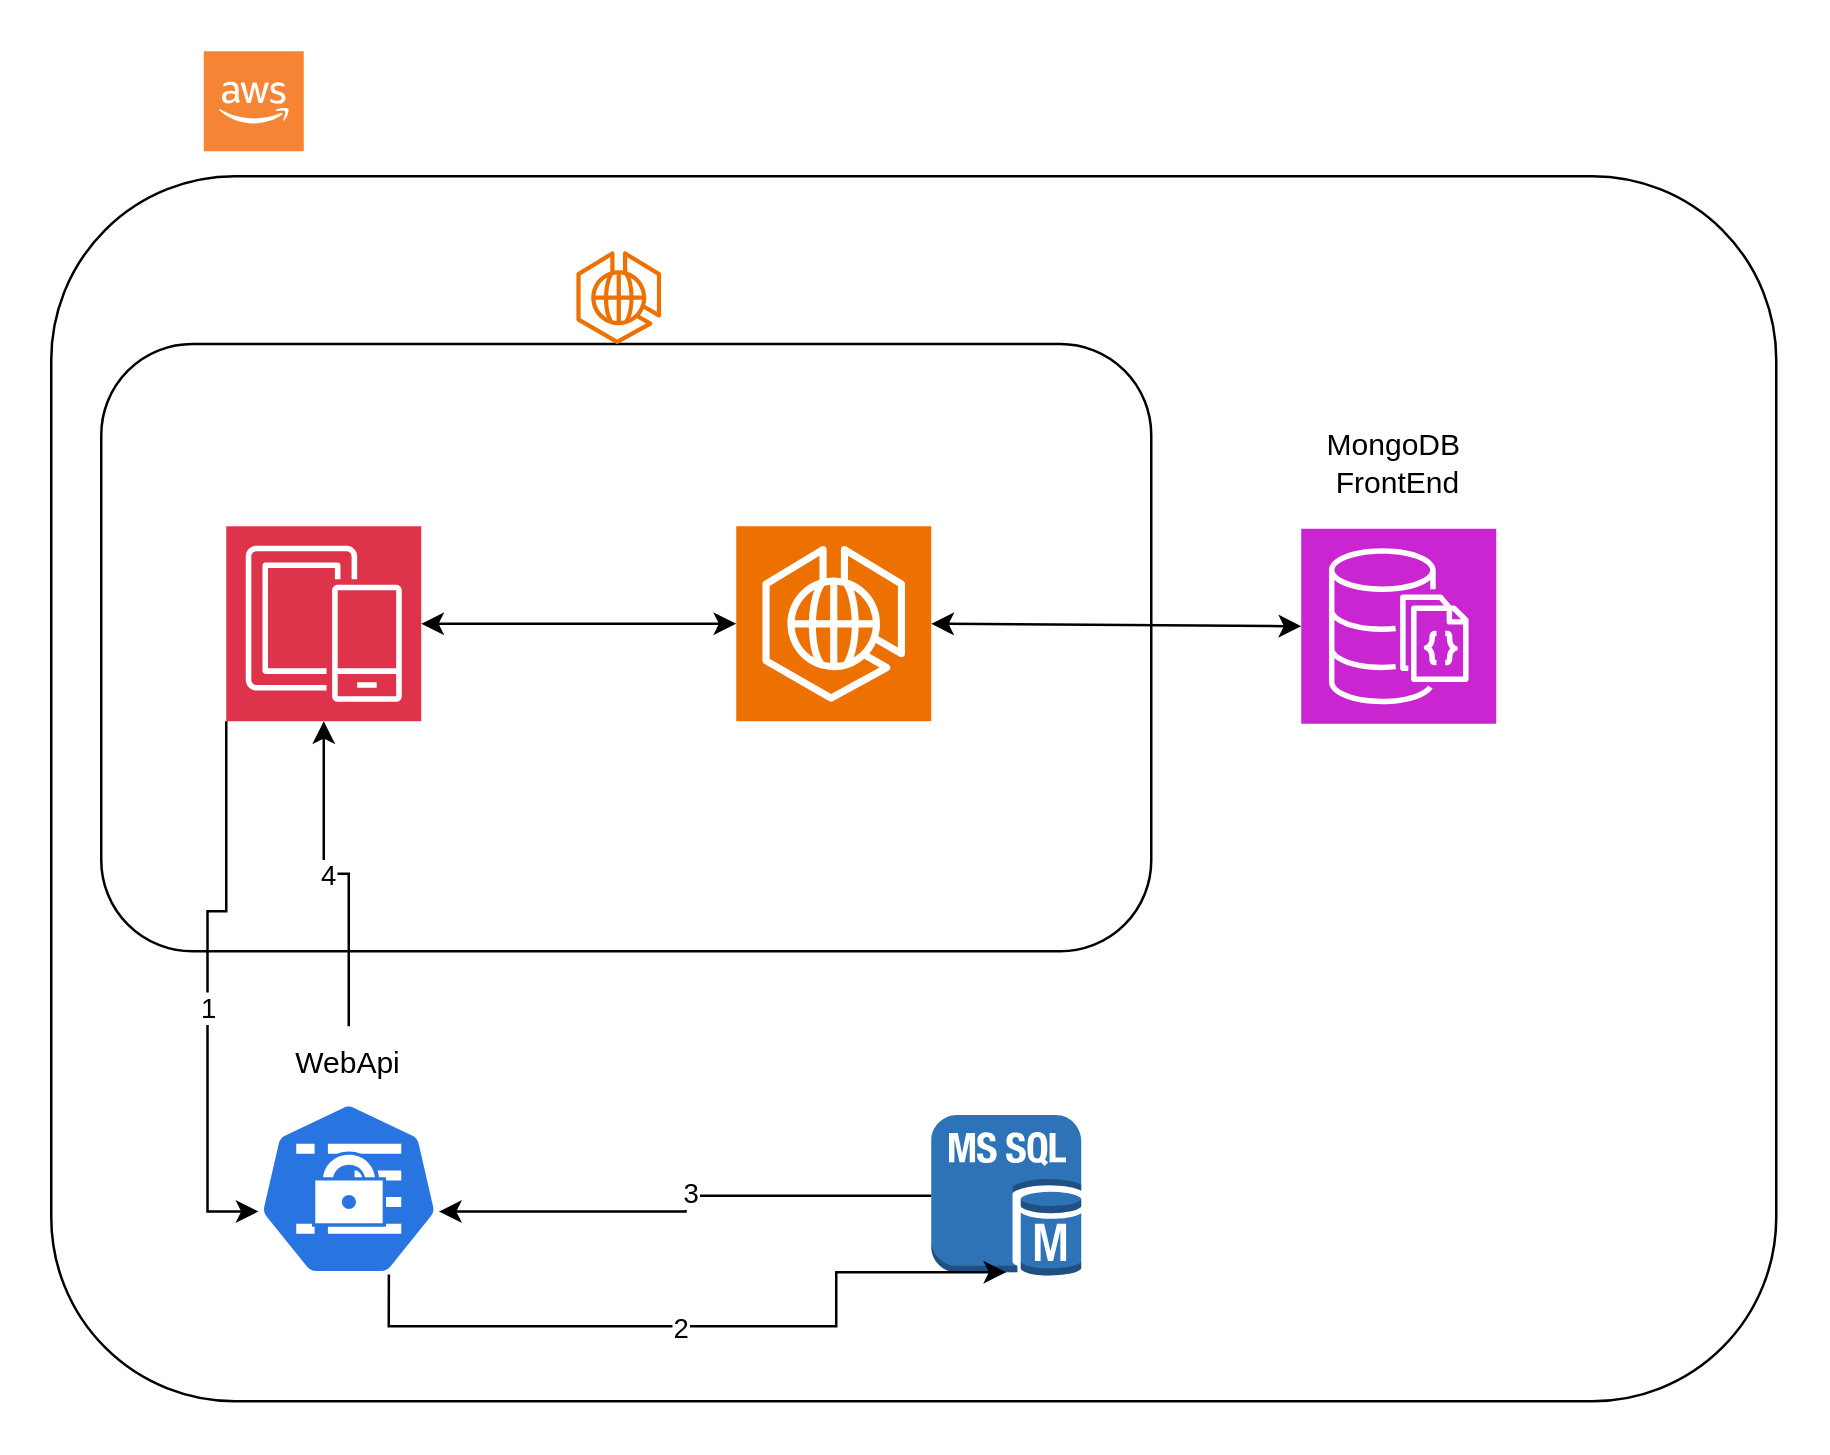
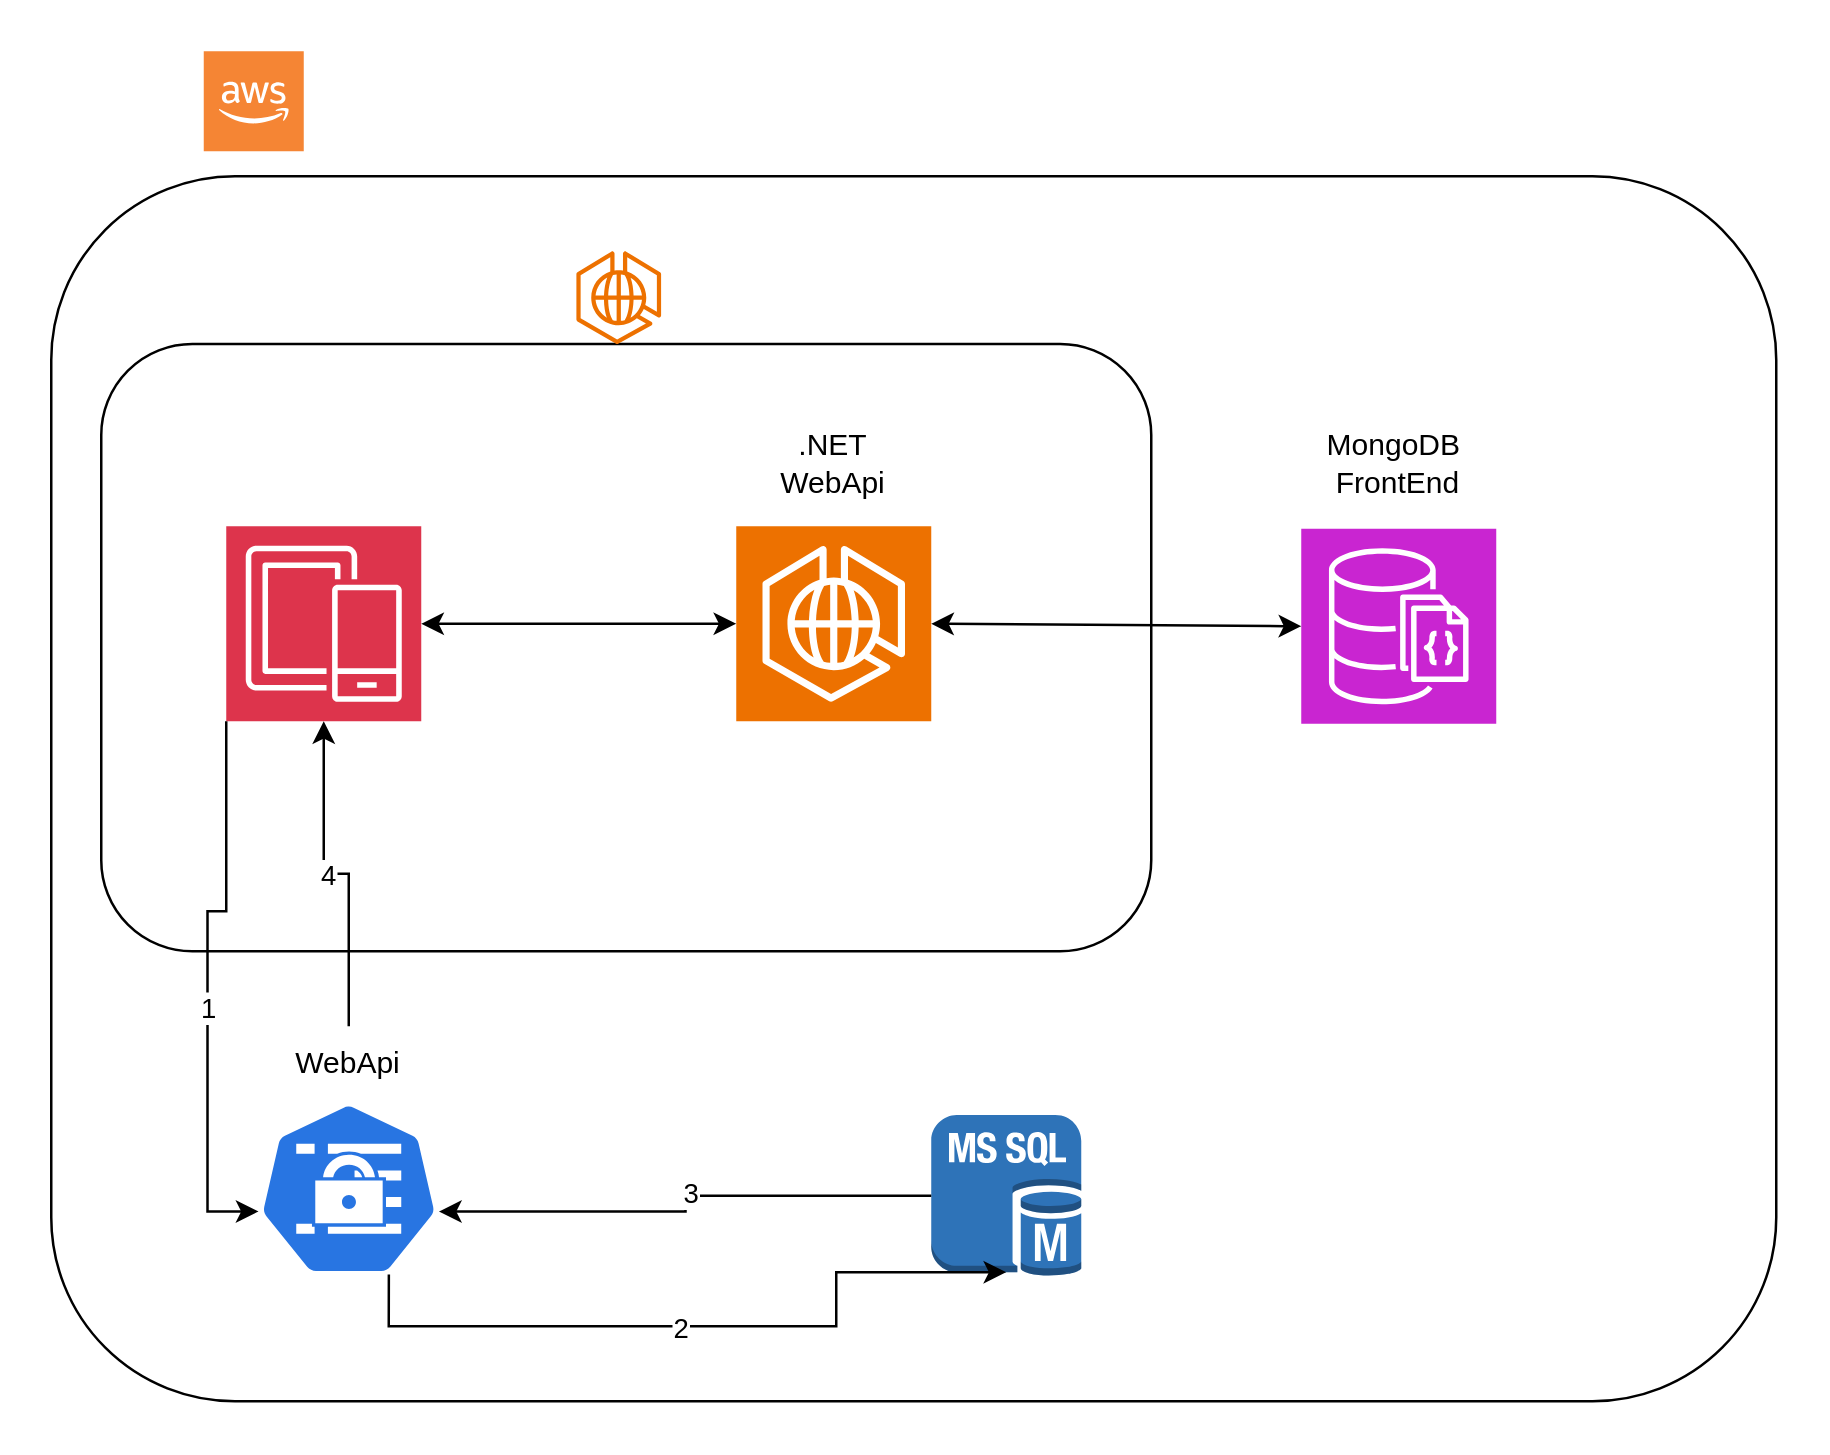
node ".NET WebApi": added
